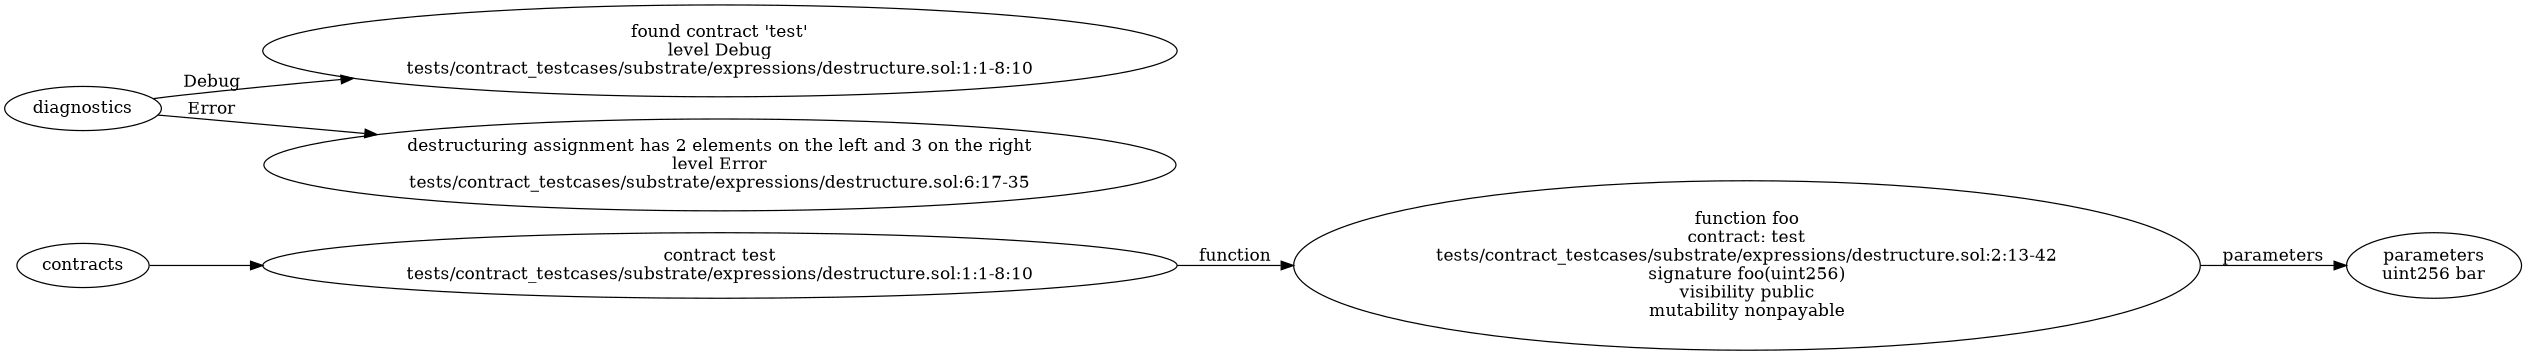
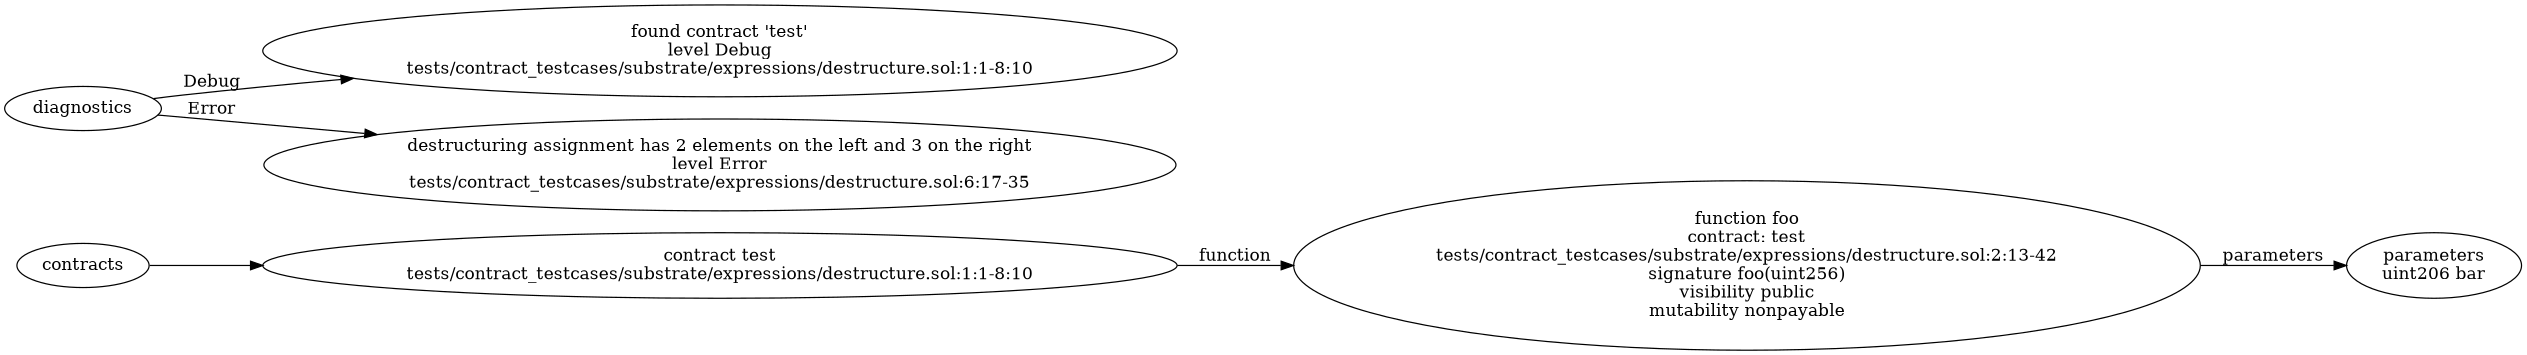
node "parameters uint256 bar": label "parameters uint256 bar" -> "parameters uint206 bar"
